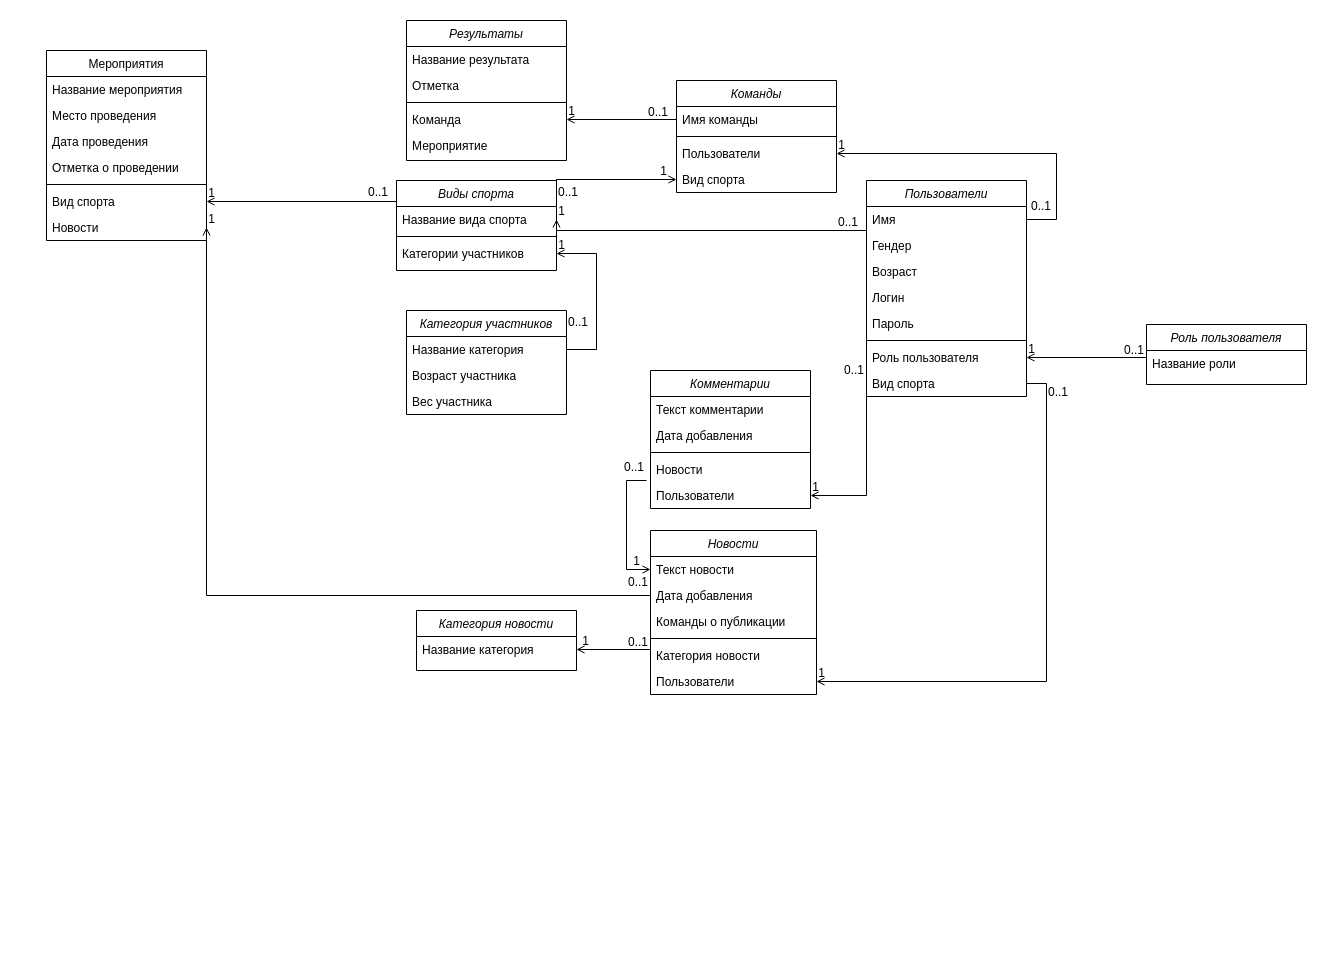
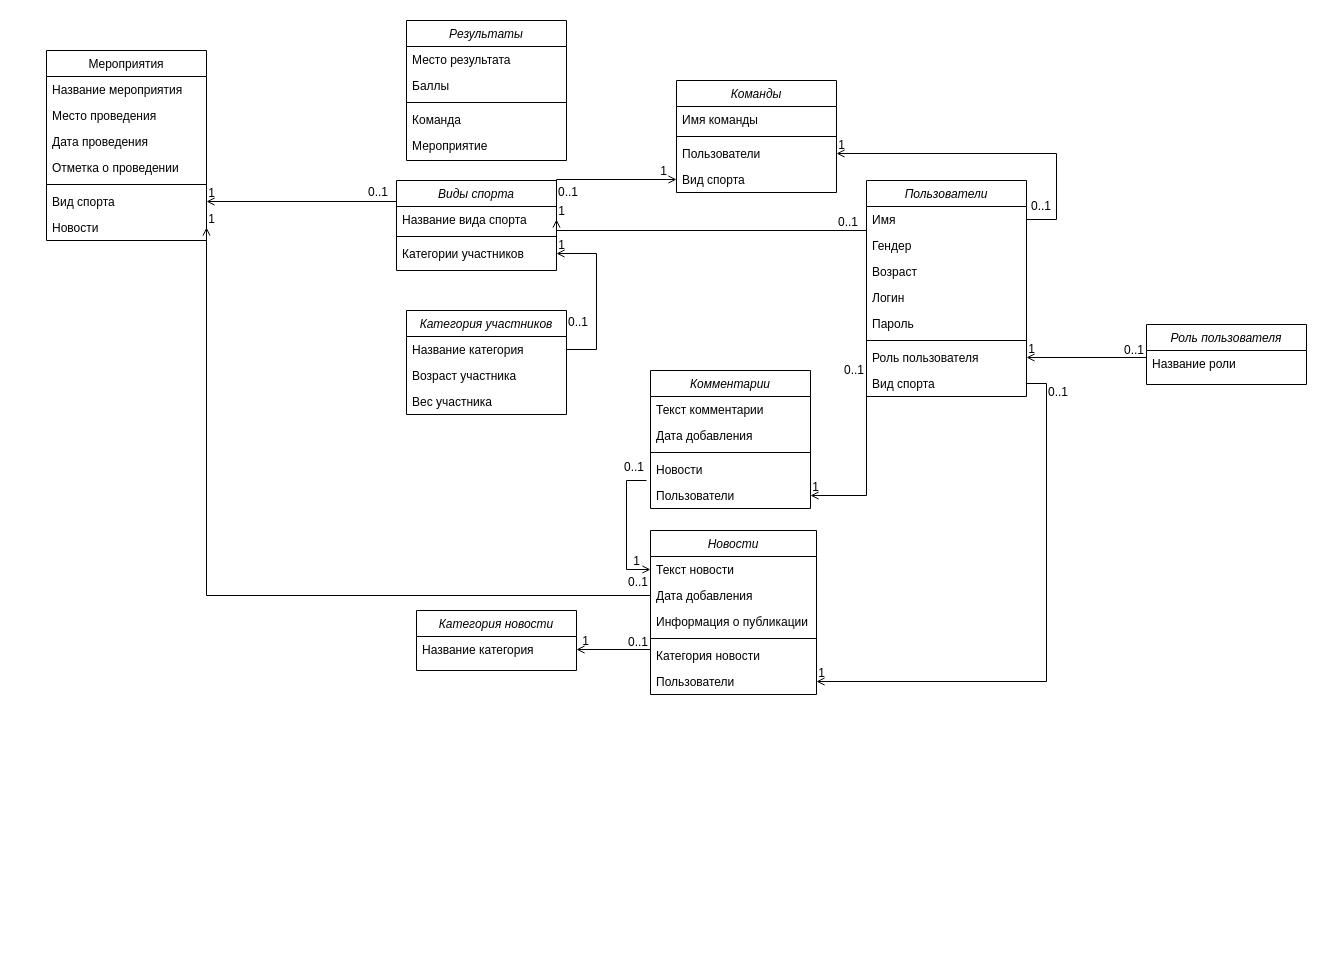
node "Название результата": label "Название результата" -> "Место результата"
node "Отметка": label "Отметка" -> "Баллы"
edge "Имя команды" -> "Команда": removed, labels "0..1", "1"
node "Команды о публикации": label "Команды о публикации" -> "Информация о публикации"
